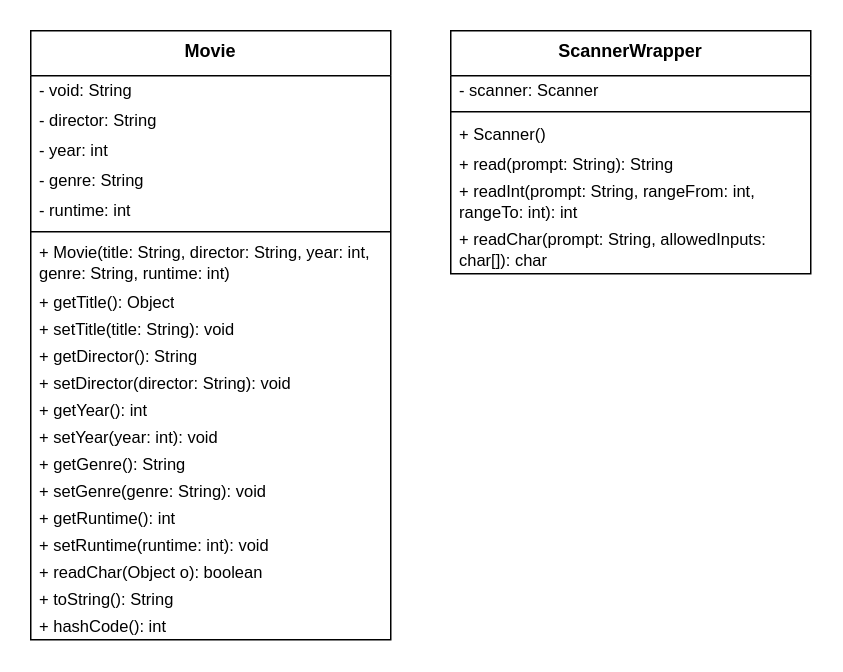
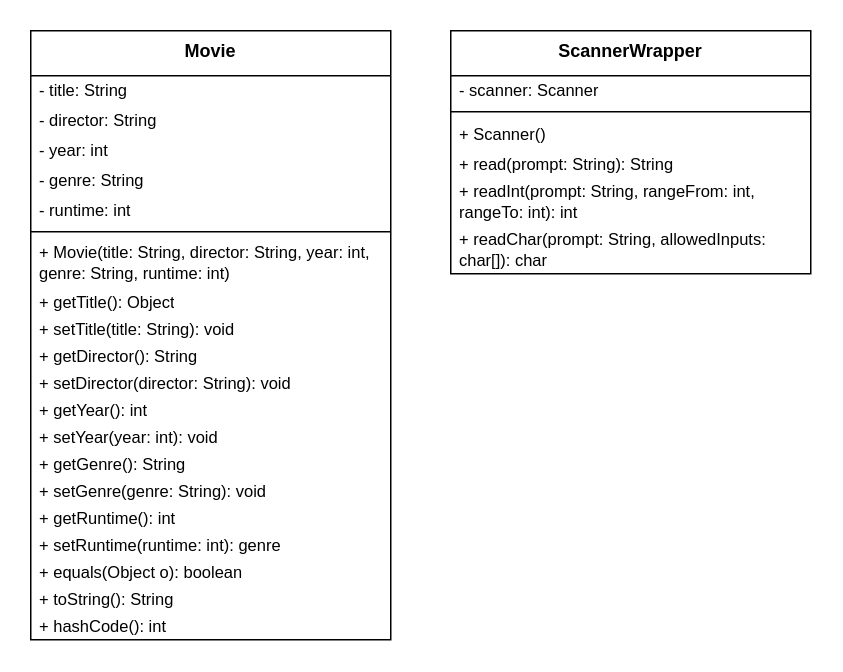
node "- void: String": label "- void: String" -> "- title: String"
node "+ setRuntime(runtime: int): void": label "+ setRuntime(runtime: int): void" -> "+ setRuntime(runtime: int): genre"
node "+ readChar(Object o): boolean": label "+ readChar(Object o): boolean" -> "+ equals(Object o): boolean"
